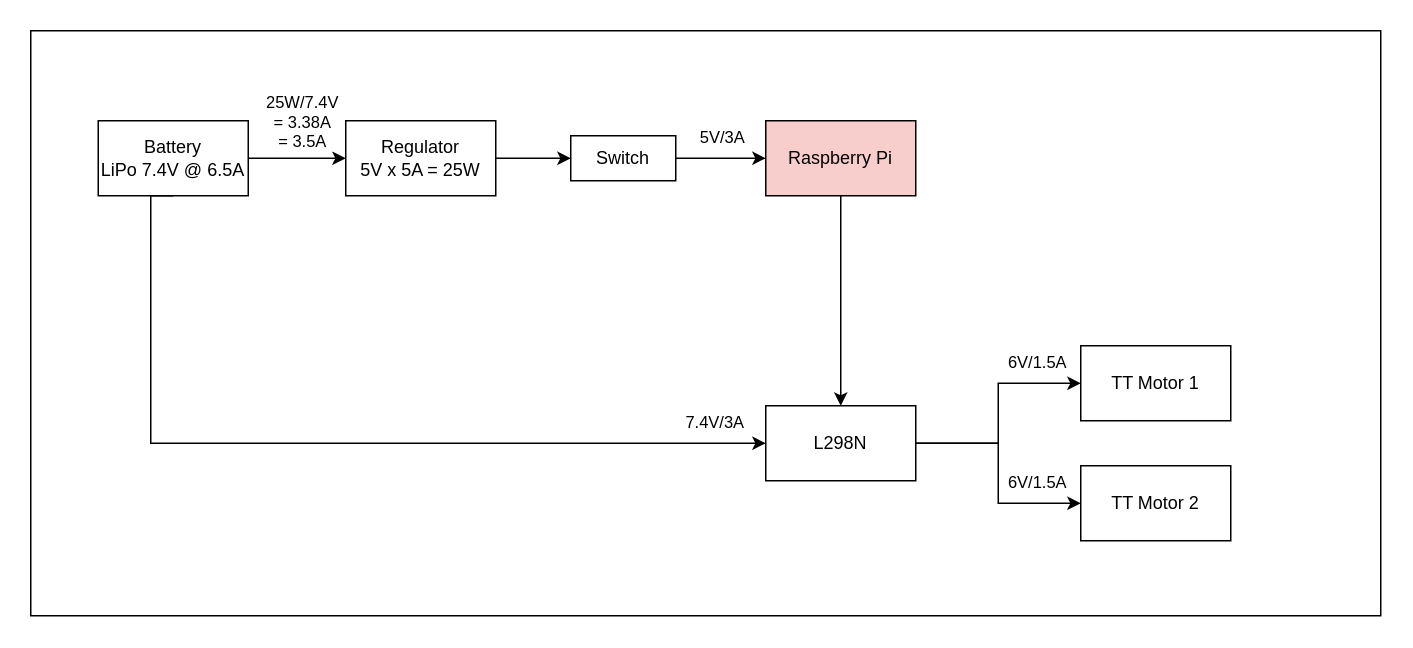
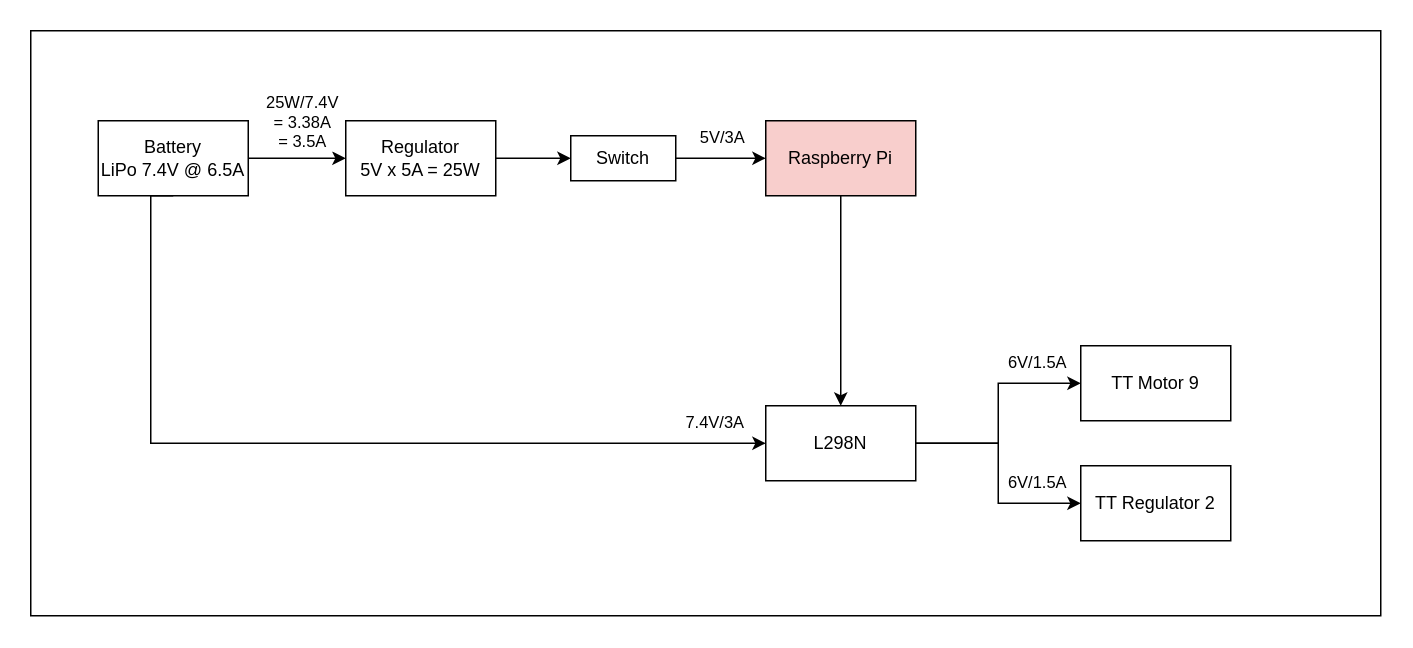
node "TT Motor 1": label "TT Motor 1" -> "TT Motor 9"
node "TT Motor 2": label "TT Motor 2" -> "TT Regulator 2"
